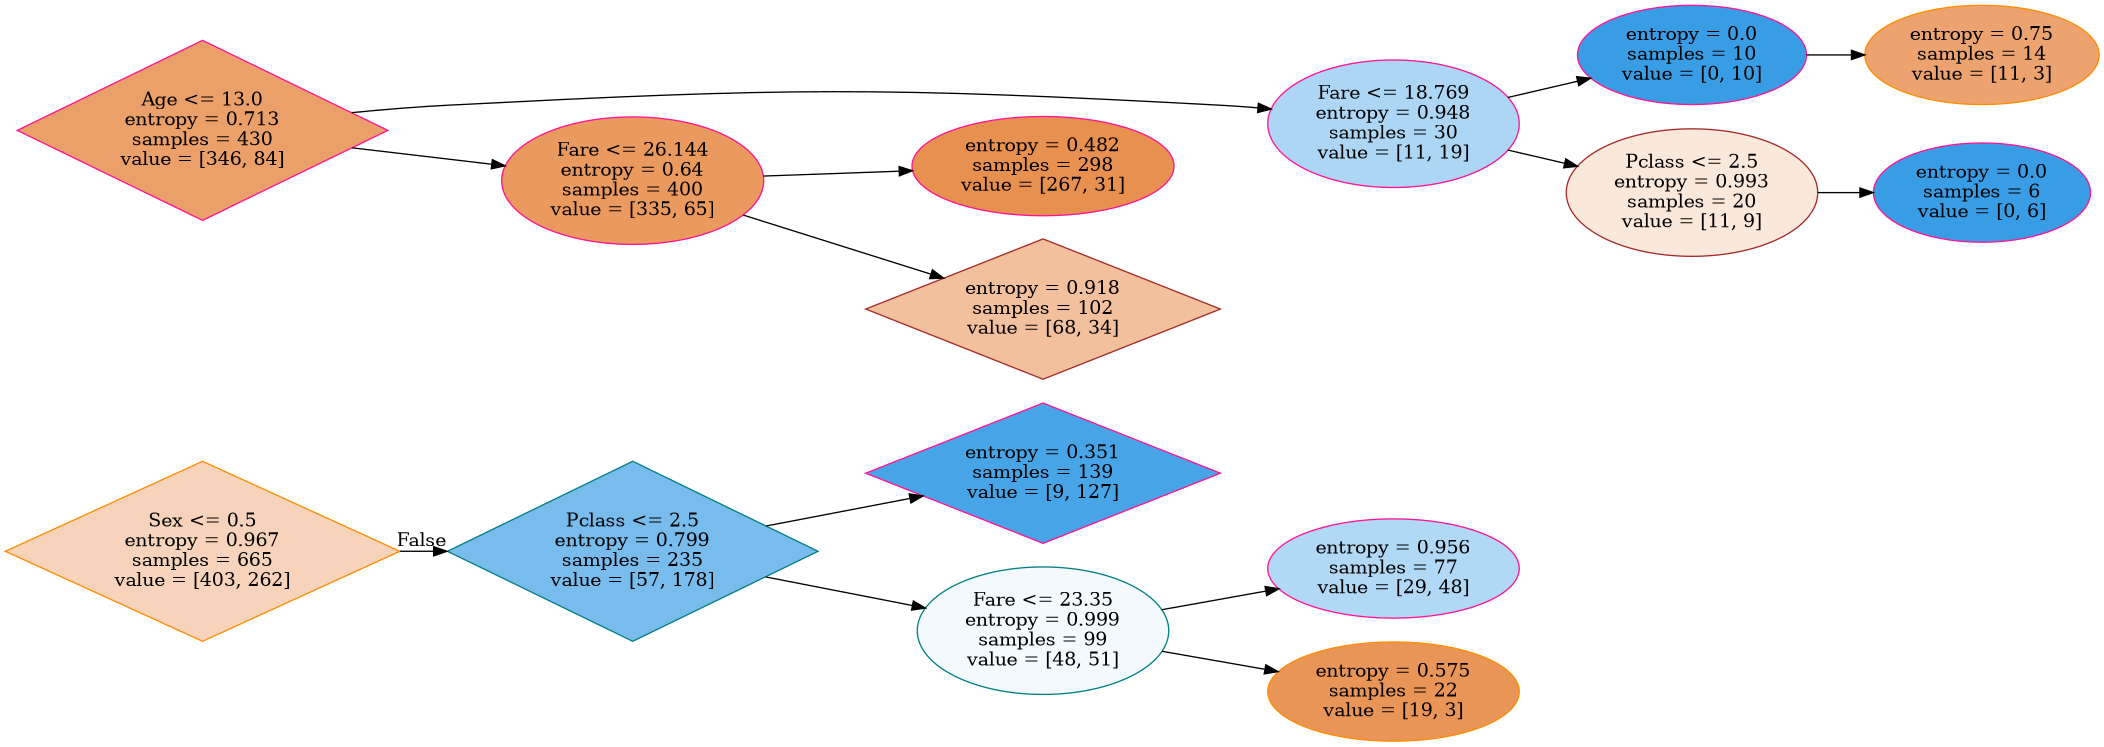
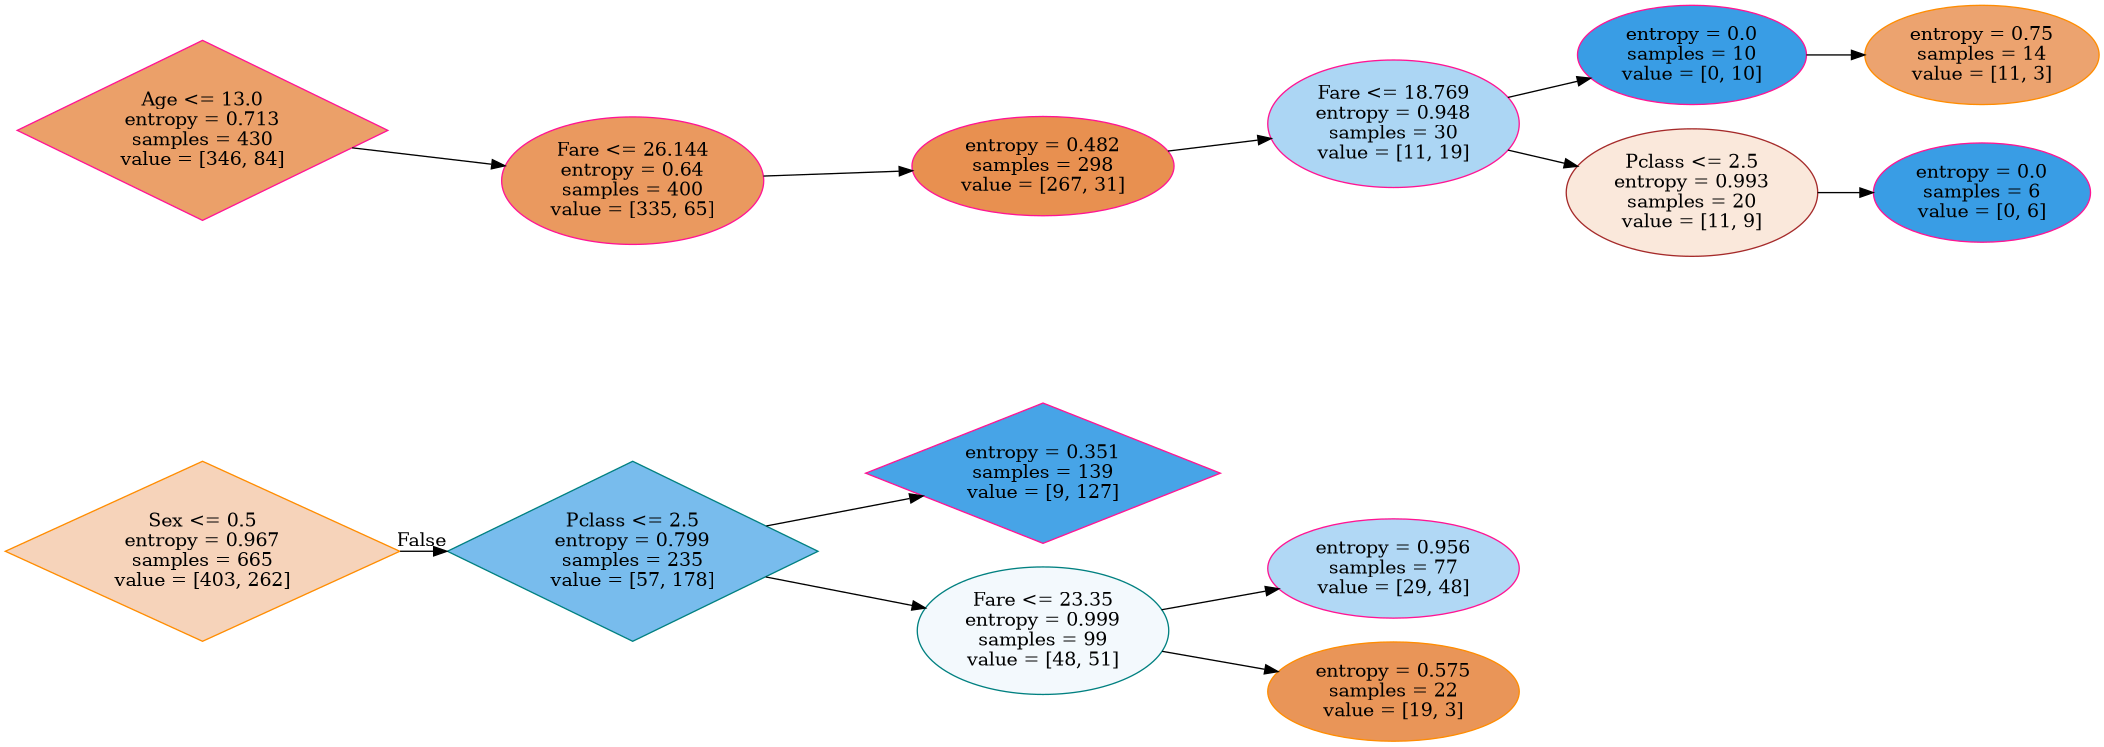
edge "Age <= 13.0 entropy = 0.713 samples = 430 value = [346, 84]" -> "Fare <= 18.769 entropy = 0.948 samples = 30 value = [11, 19]": now "entropy = 0.482 samples = 298 value = [267, 31]" -> "Fare <= 18.769 entropy = 0.948 samples = 30 value = [11, 19]"
node "entropy = 0.918 samples = 102 value = [68, 34]": removed
